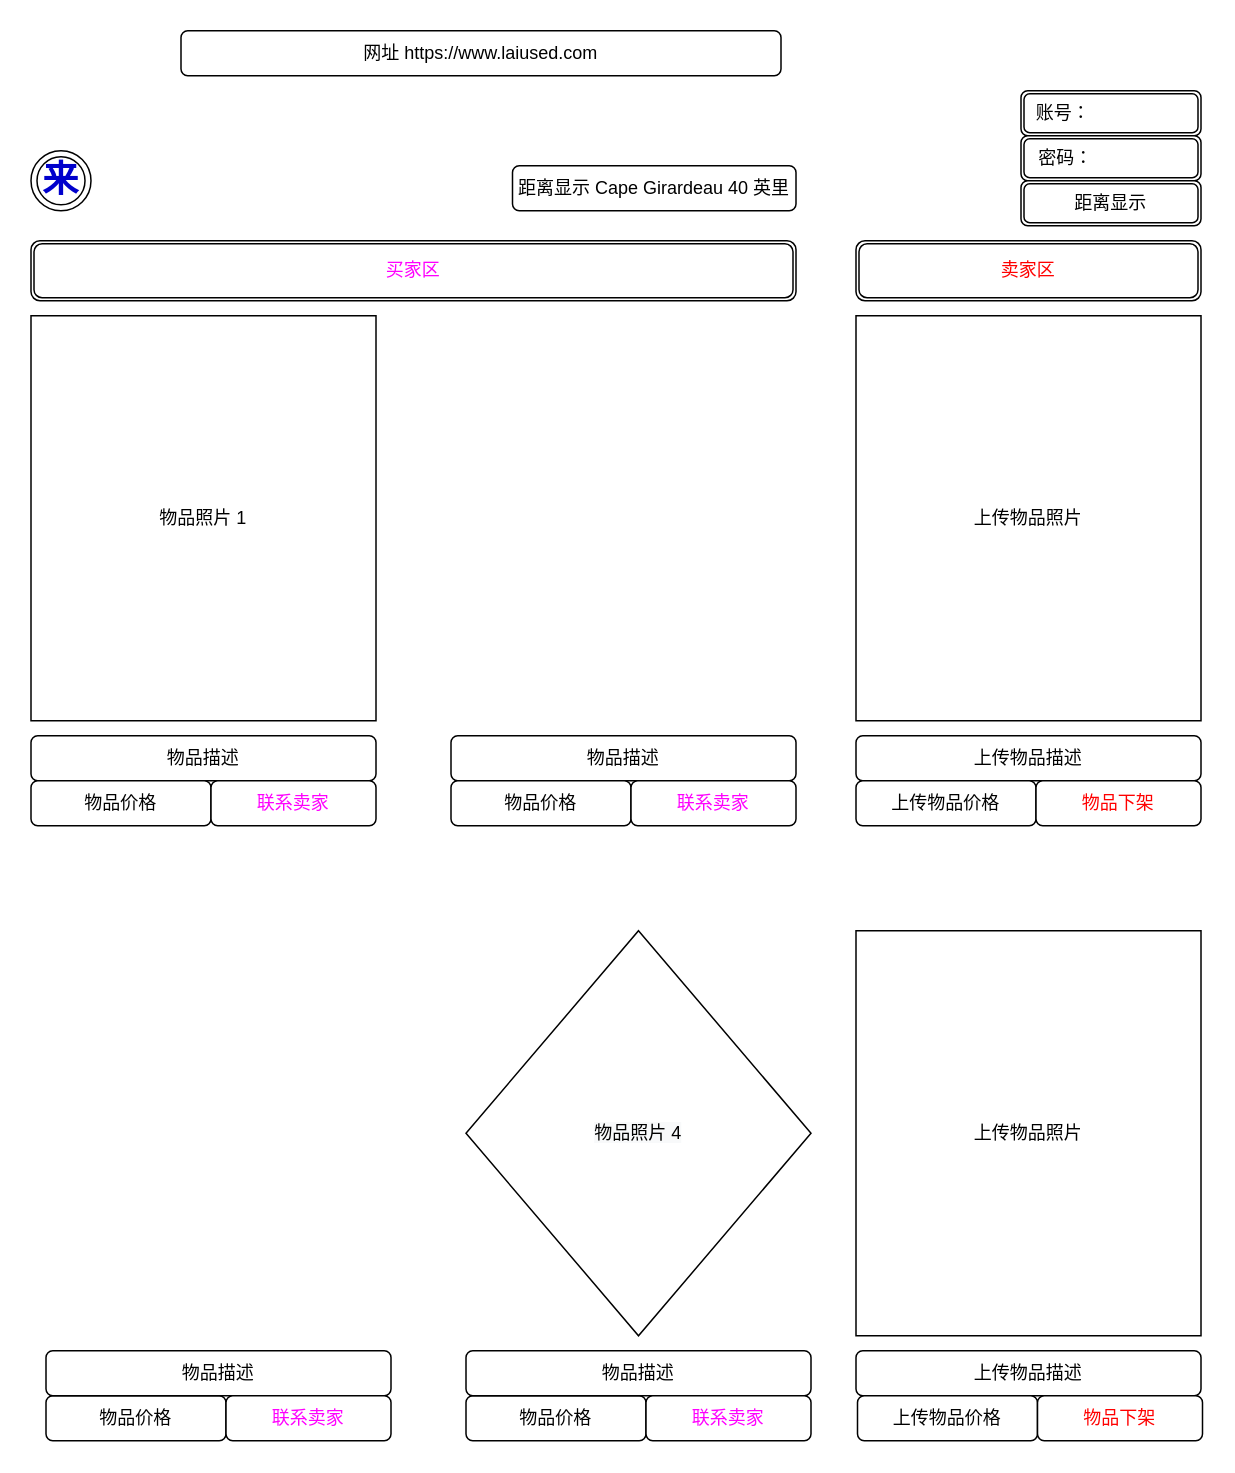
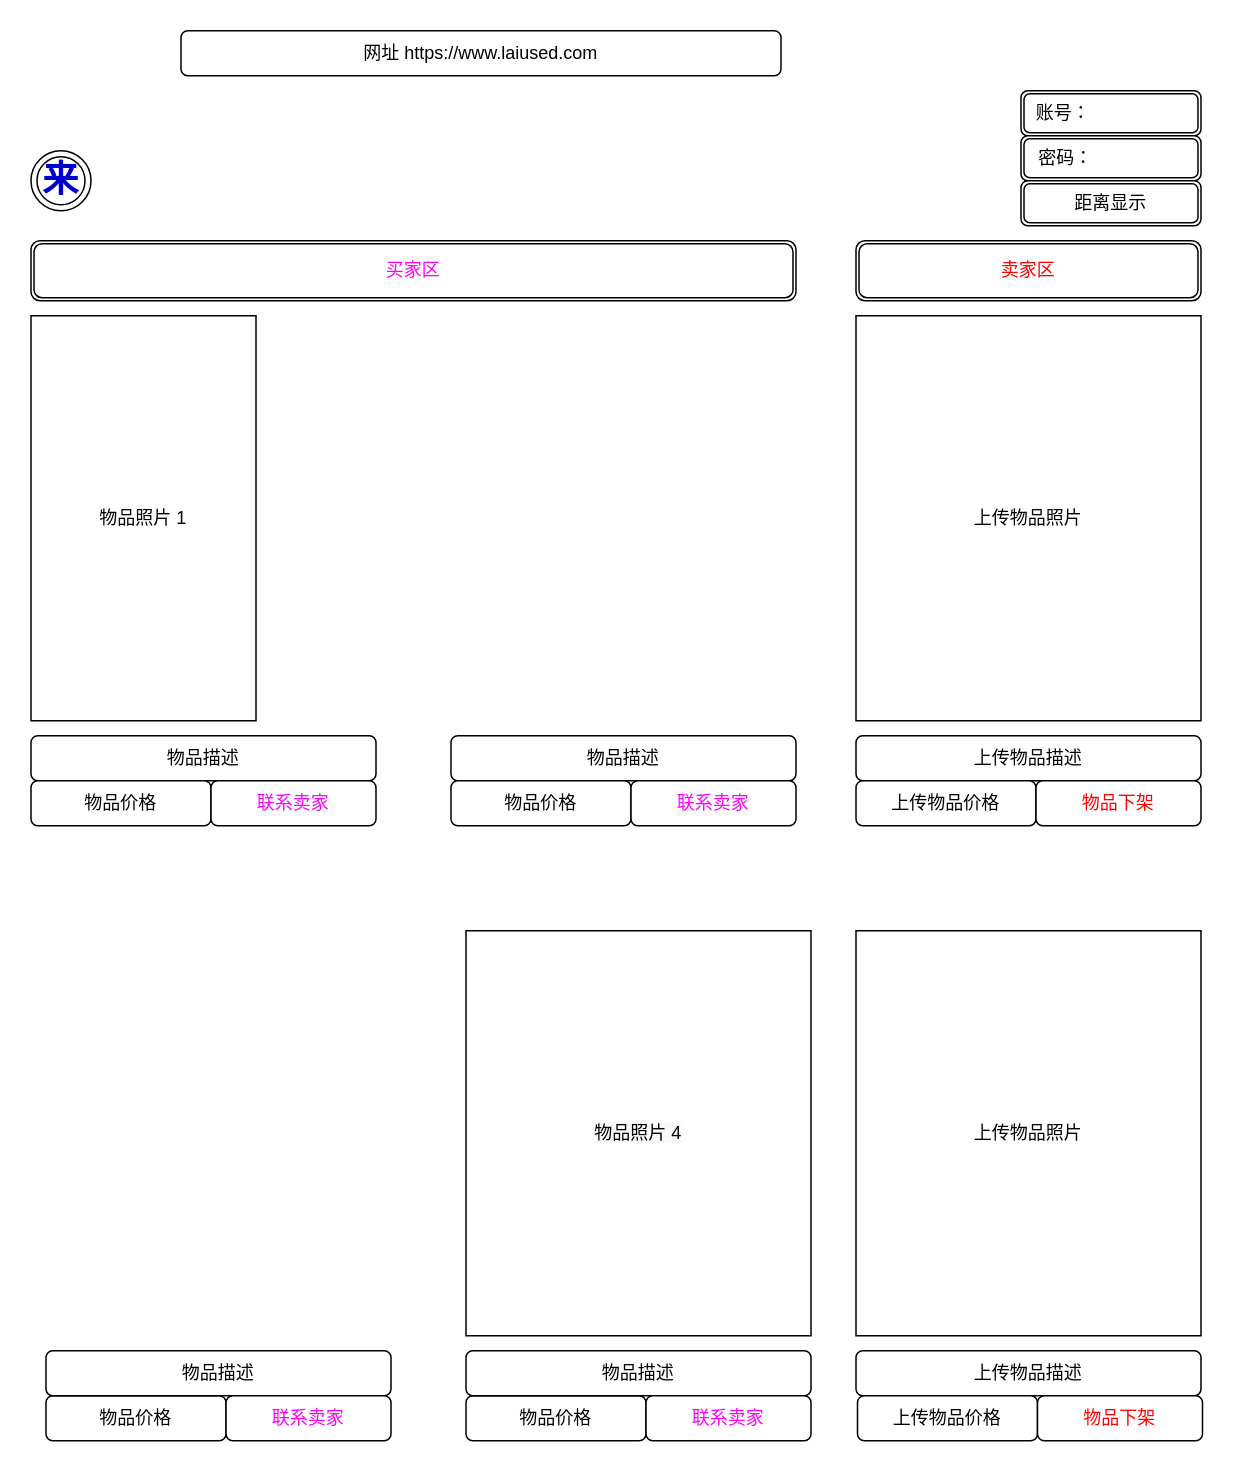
node "距离显示 Cape Girardeau 40 英里": removed
node "物品照片 1": size 345x405 -> 225x405
node "物品照片 4": shape diamond -> rectangle
